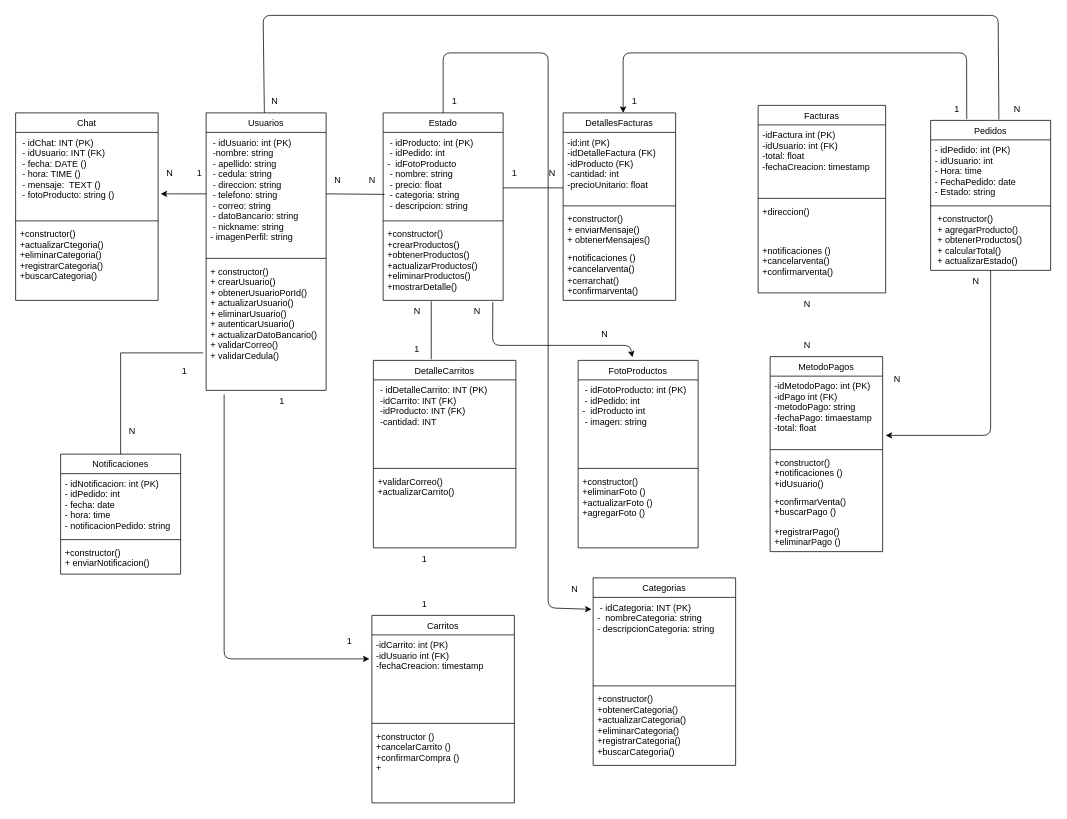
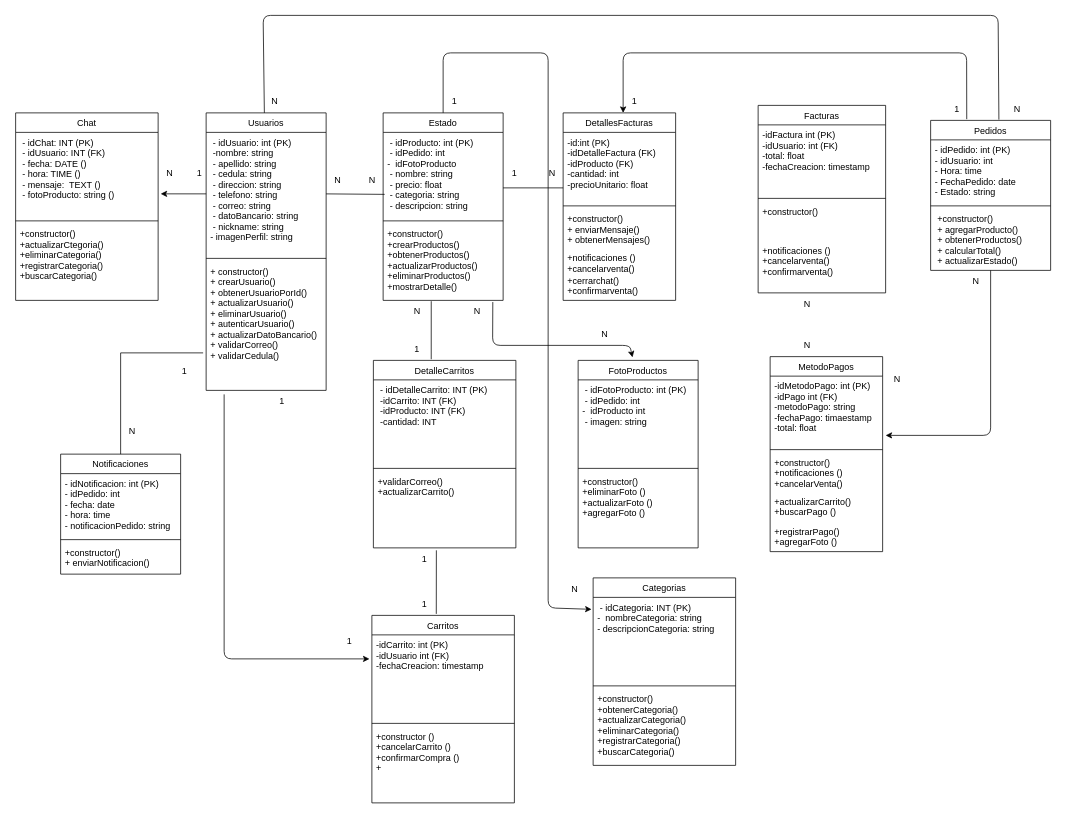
node "+direccion()": label "+direccion()" -> "+constructor()"
node "+constructor() +notificaciones () +idUsuario()": label "+constructor() +notificaciones () +idUsuario()" -> "+constructor() +notificaciones () +cancelarVenta()"
node "+confirmarVenta() +buscarPago ()": label "+confirmarVenta() +buscarPago ()" -> "+actualizarCarrito() +buscarPago ()"
node "+registrarPago() +eliminarPago ()": label "+registrarPago() +eliminarPago ()" -> "+registrarPago() +agregarFoto ()"
edge "+validarCorreo() +actualizarCarrito()" -- "Carritos": added
